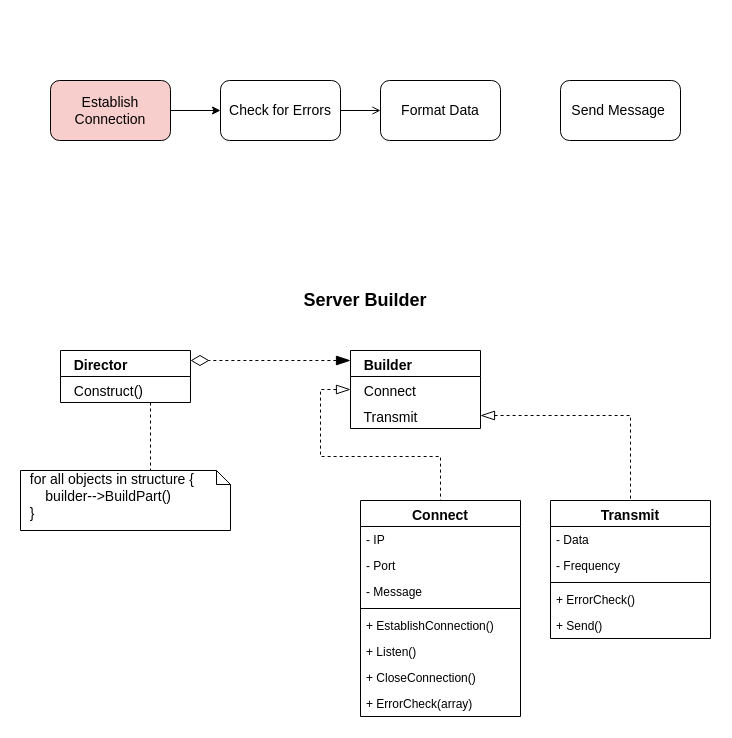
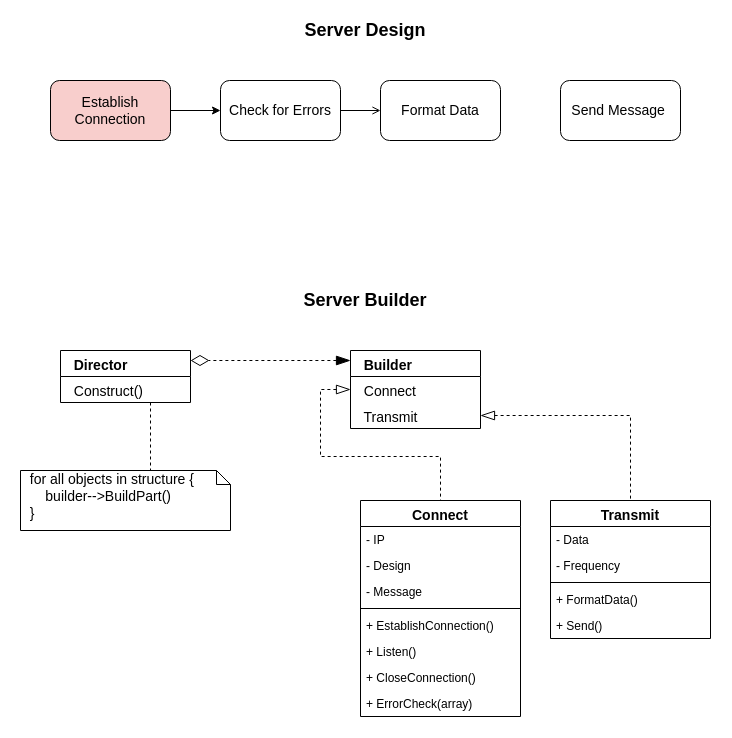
node "Server Design": added
node "- Port": label "- Port" -> "- Design"
node "+ ErrorCheck()": label "+ ErrorCheck()" -> "+ FormatData()"
